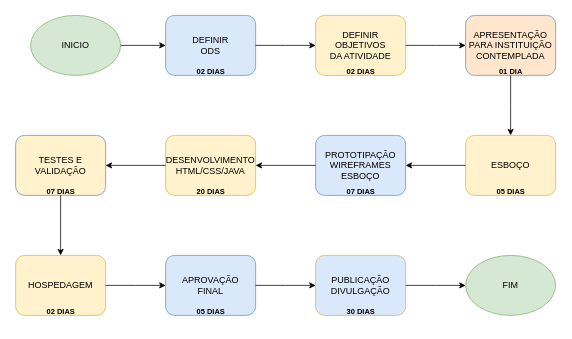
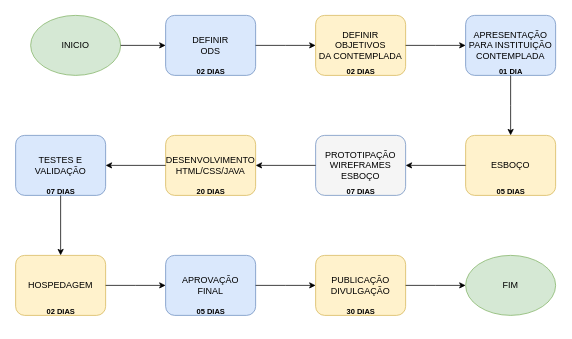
node "DEFINIR OBJETIVOS DA ATIVIDADE": label "DEFINIR OBJETIVOS DA ATIVIDADE" -> "DEFINIR OBJETIVOS DA CONTEMPLADA"
node "APRESENTAÇÃO PARA INSTITUIÇÃO CONTEMPLADA": fillcolor #ffe6cc -> #dae8fc
node "TESTES E VALIDAÇÃO": fillcolor #fff2cc -> #dae8fc
node "PROTOTIPAÇÃO WIREFRAMES ESBOÇO": fillcolor #dae8fc -> #f5f5f5
node "PUBLICAÇÃO DIVULGAÇÃO": fillcolor #dae8fc -> #fff2cc
